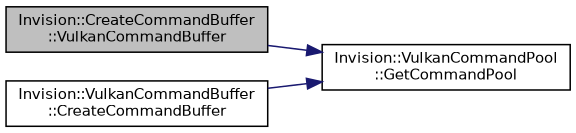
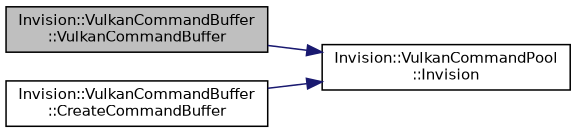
node "Invision::CreateCommandBuffer ::VulkanCommandBuffer": label "Invision::CreateCommandBuffer ::VulkanCommandBuffer" -> "Invision::VulkanCommandBuffer ::VulkanCommandBuffer"
node "Invision::VulkanCommandPool ::GetCommandPool": label "Invision::VulkanCommandPool ::GetCommandPool" -> "Invision::VulkanCommandPool ::Invision"
